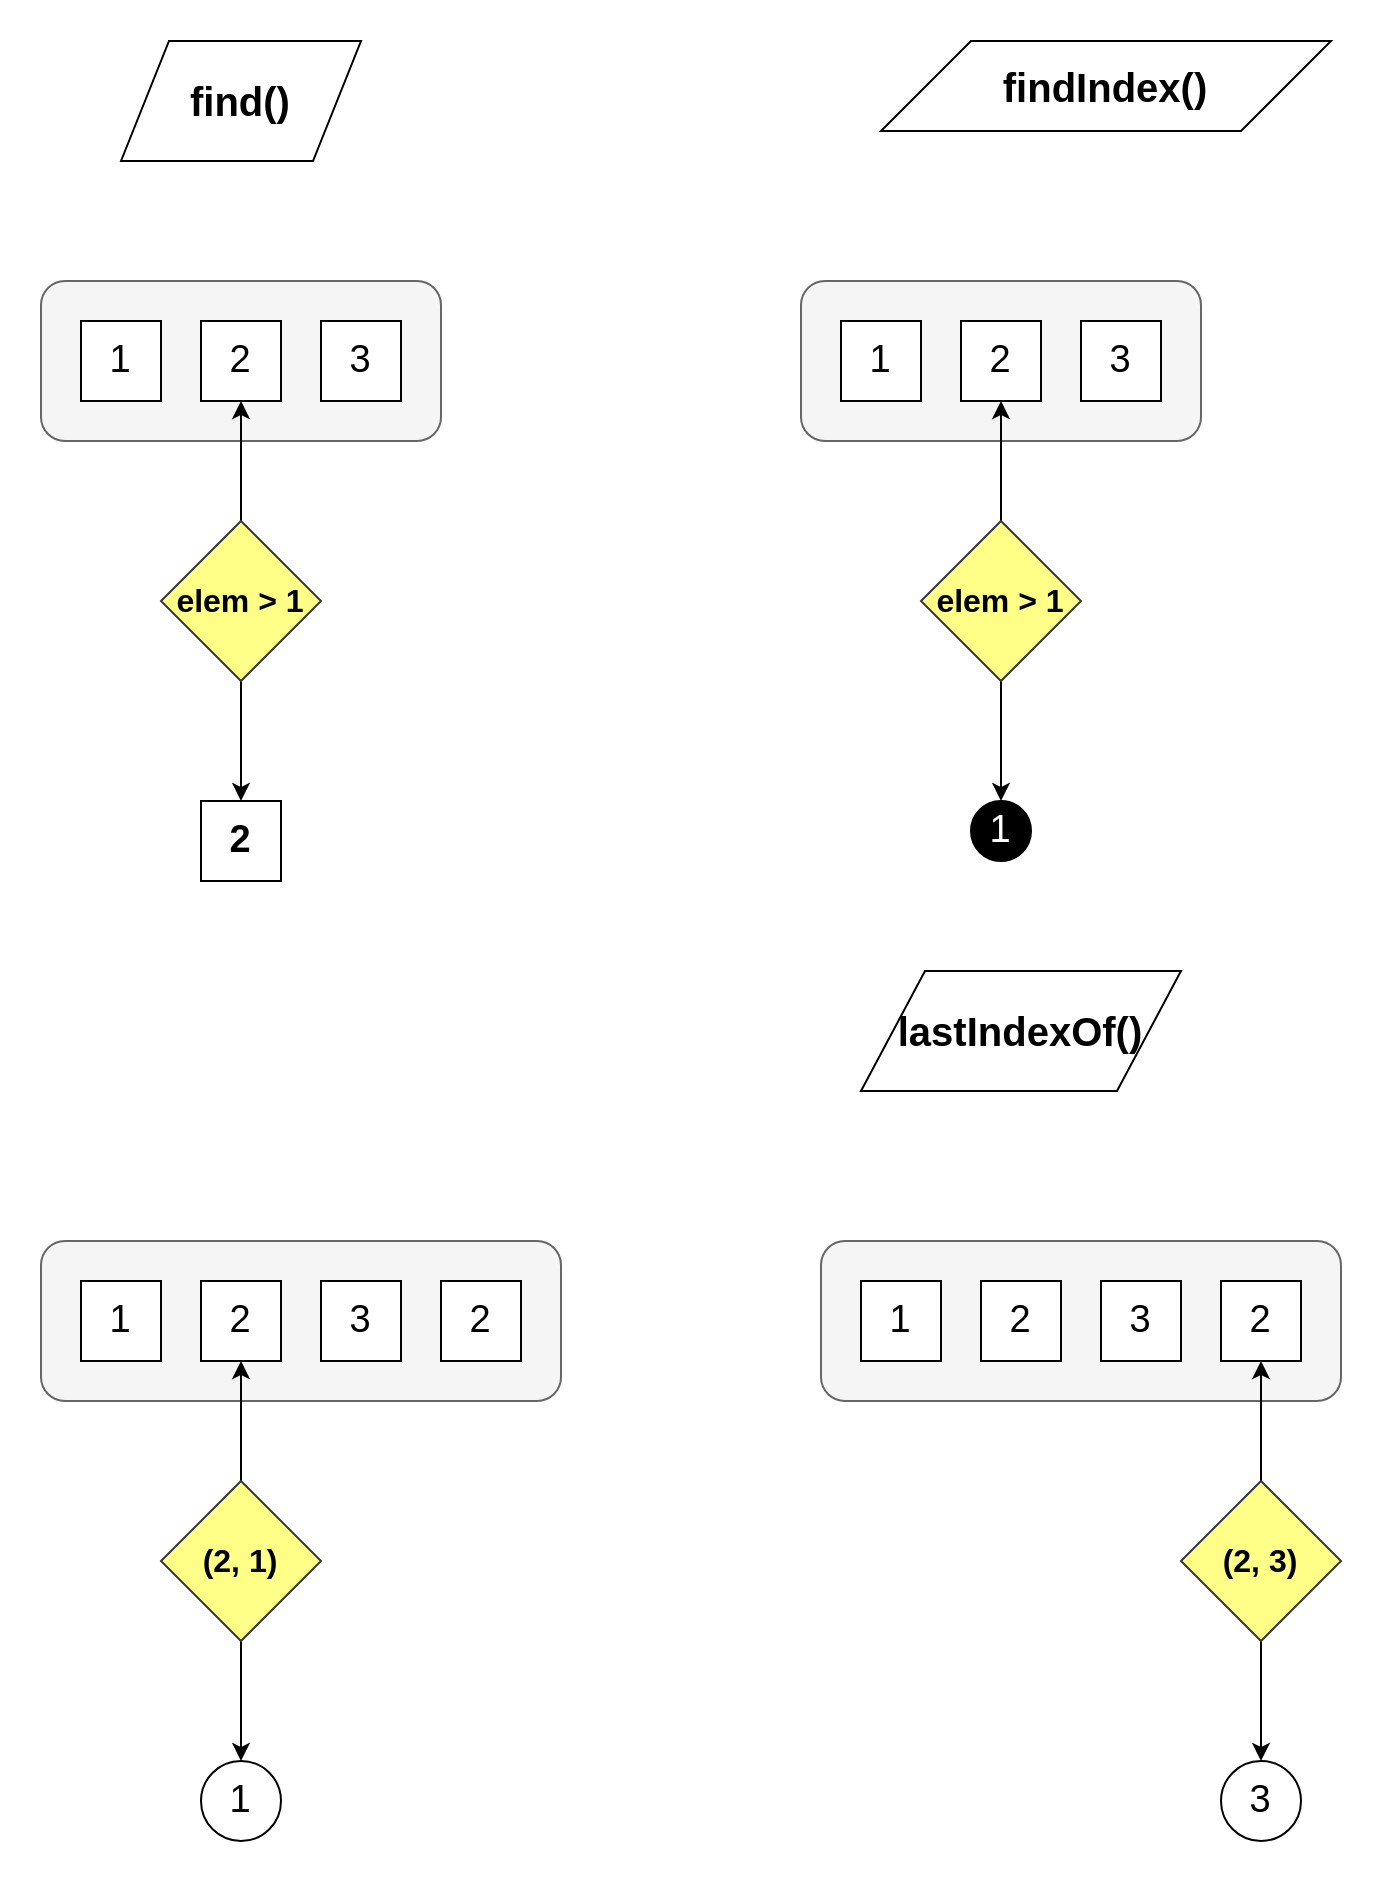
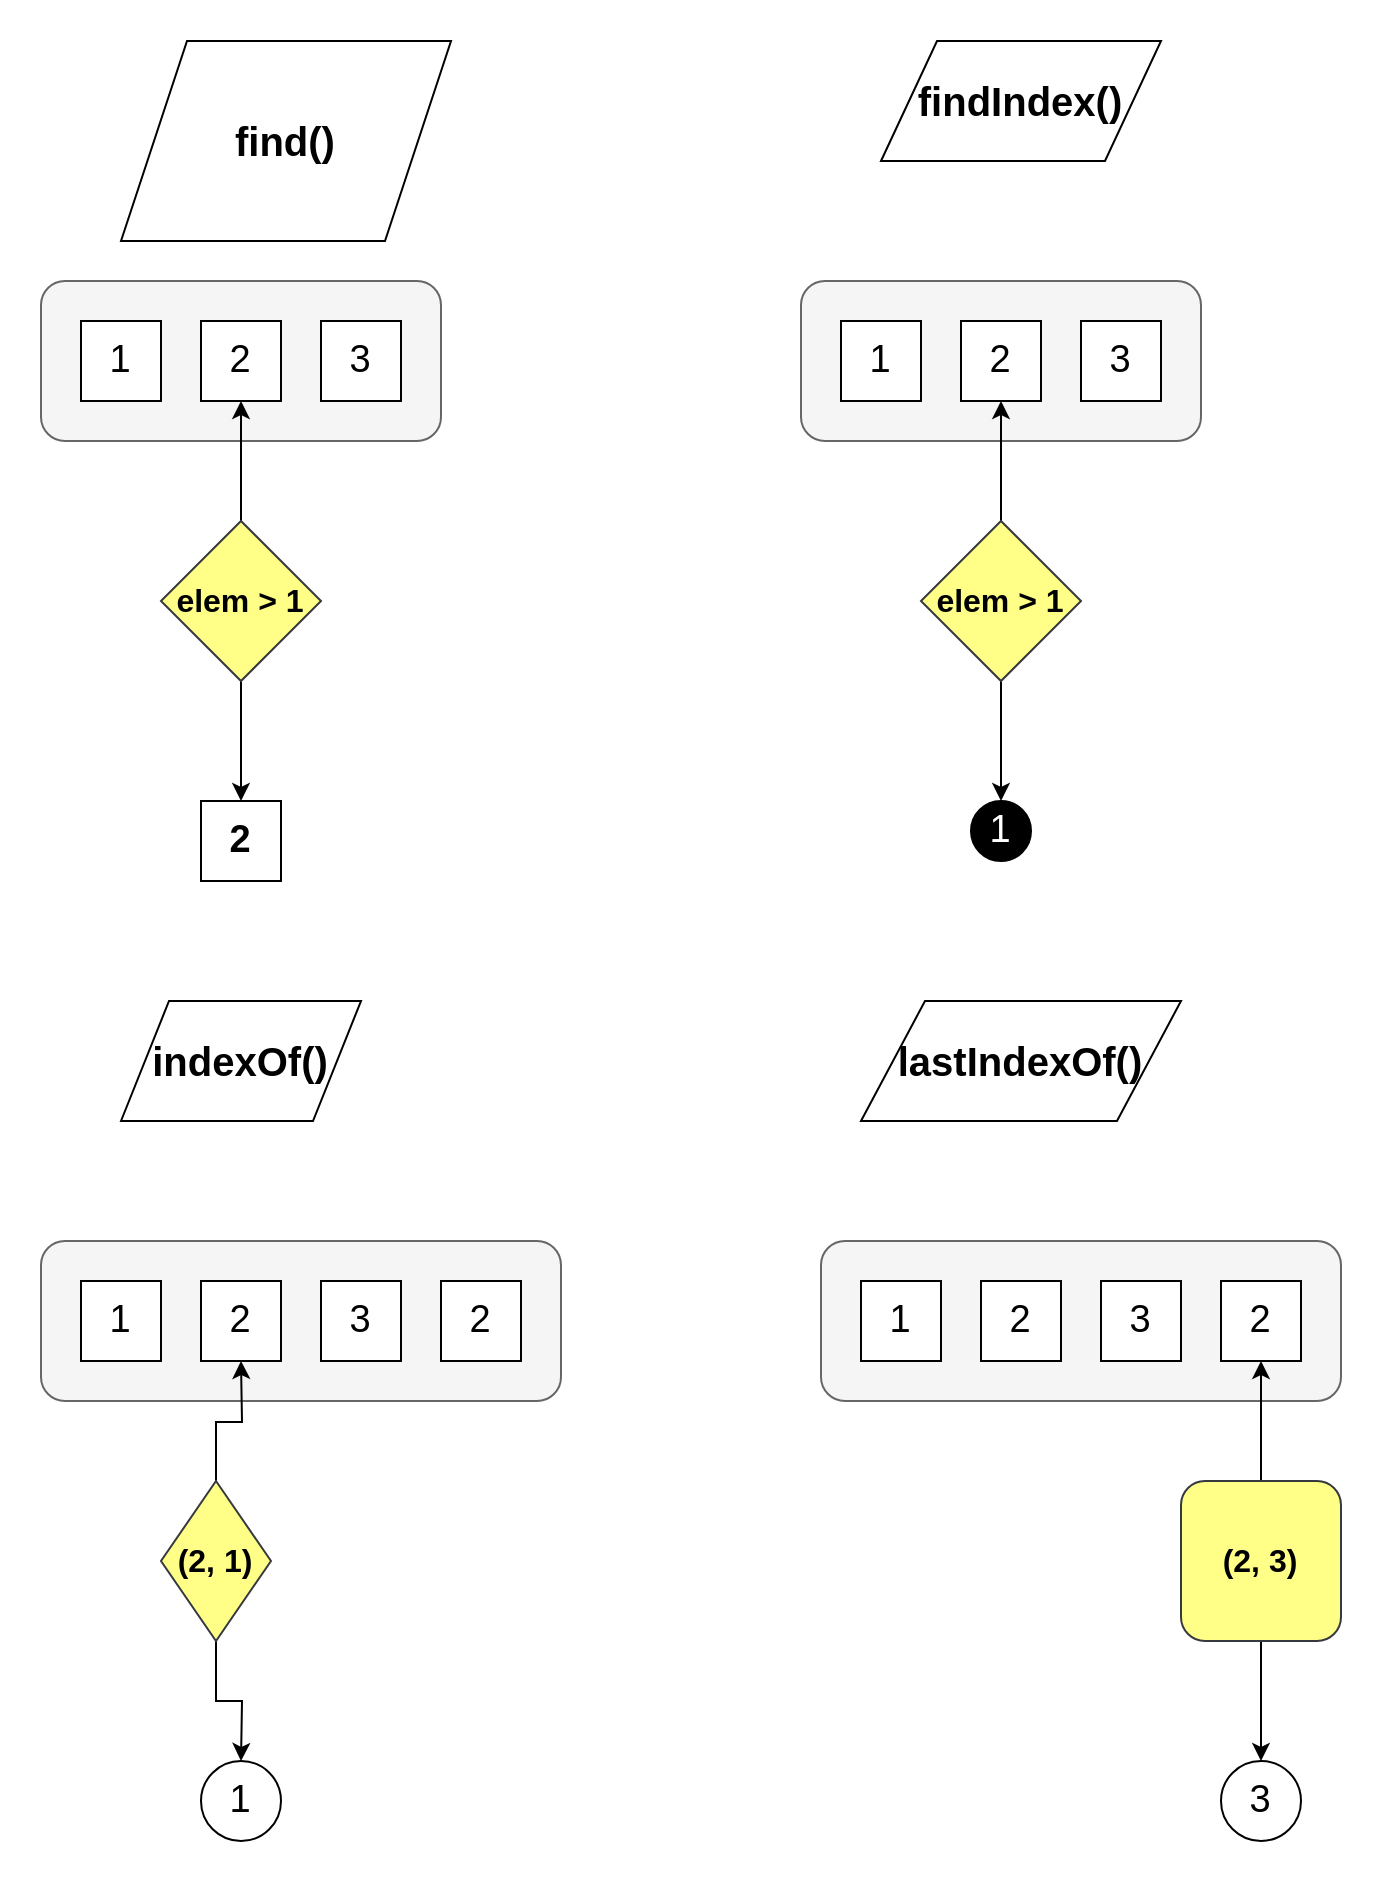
node "findIndex()": size 450x90 -> 280x120
node "find()": size 240x120 -> 330x200
node "lastIndexOf()": moved (1021, 1031) -> (1021, 1061)
node "indexOf()": added
node "(2, 1)": size 160x160 -> 110x160
node "(2, 3)": shape diamond -> rounded rectangle
